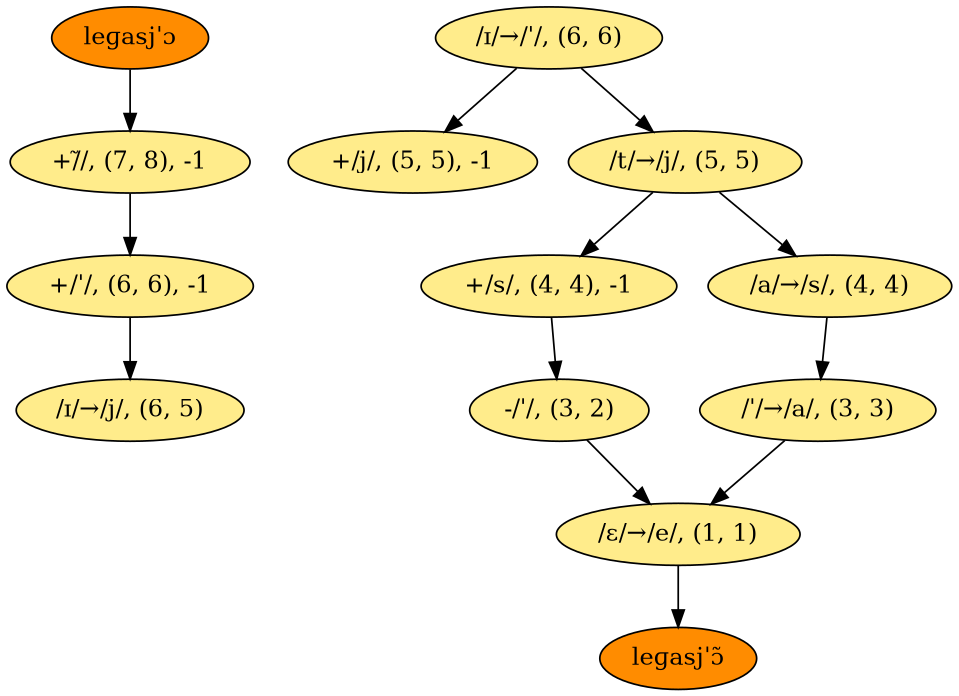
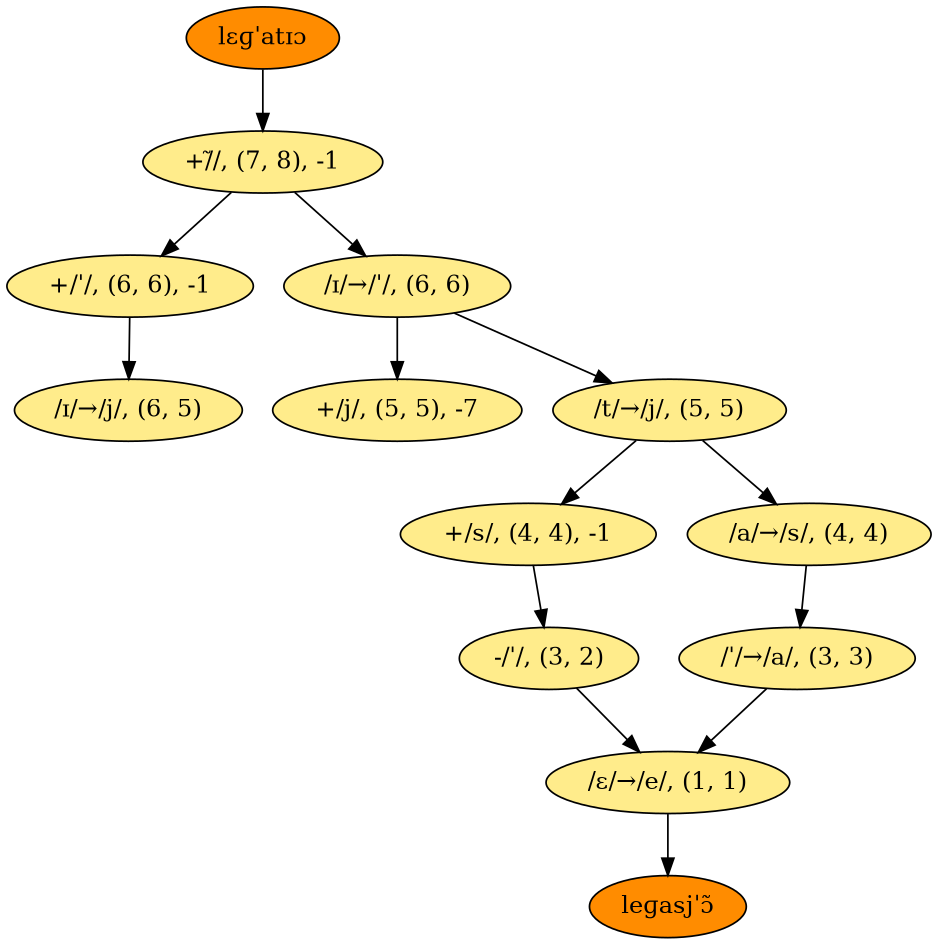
node "leɡasjˈɔ": label "leɡasjˈɔ" -> "lɛɡˈatɪɔ"
node "+/j/, (5, 5), -1": label "+/j/, (5, 5), -1" -> "+/j/, (5, 5), -7"
edge "+/̃/, (7, 8), -1" -> "/ɪ/→/ˈ/, (6, 6)": added
